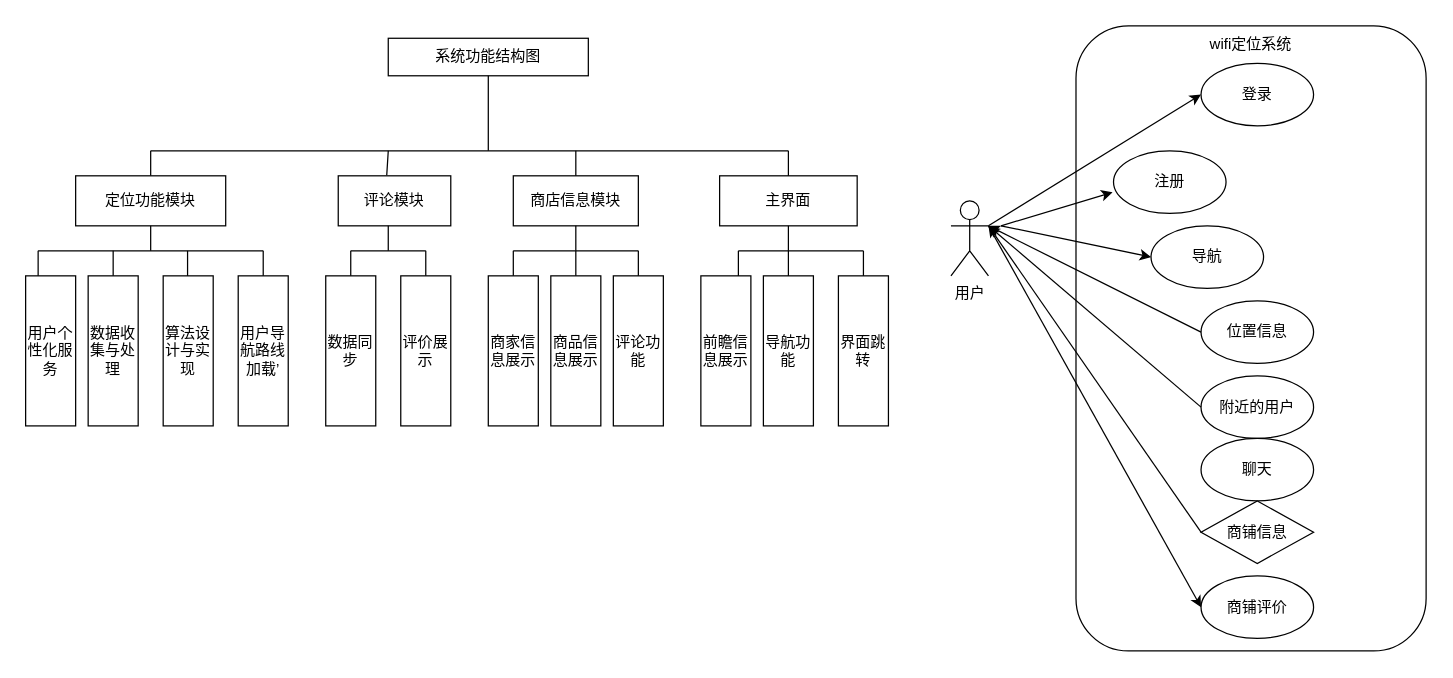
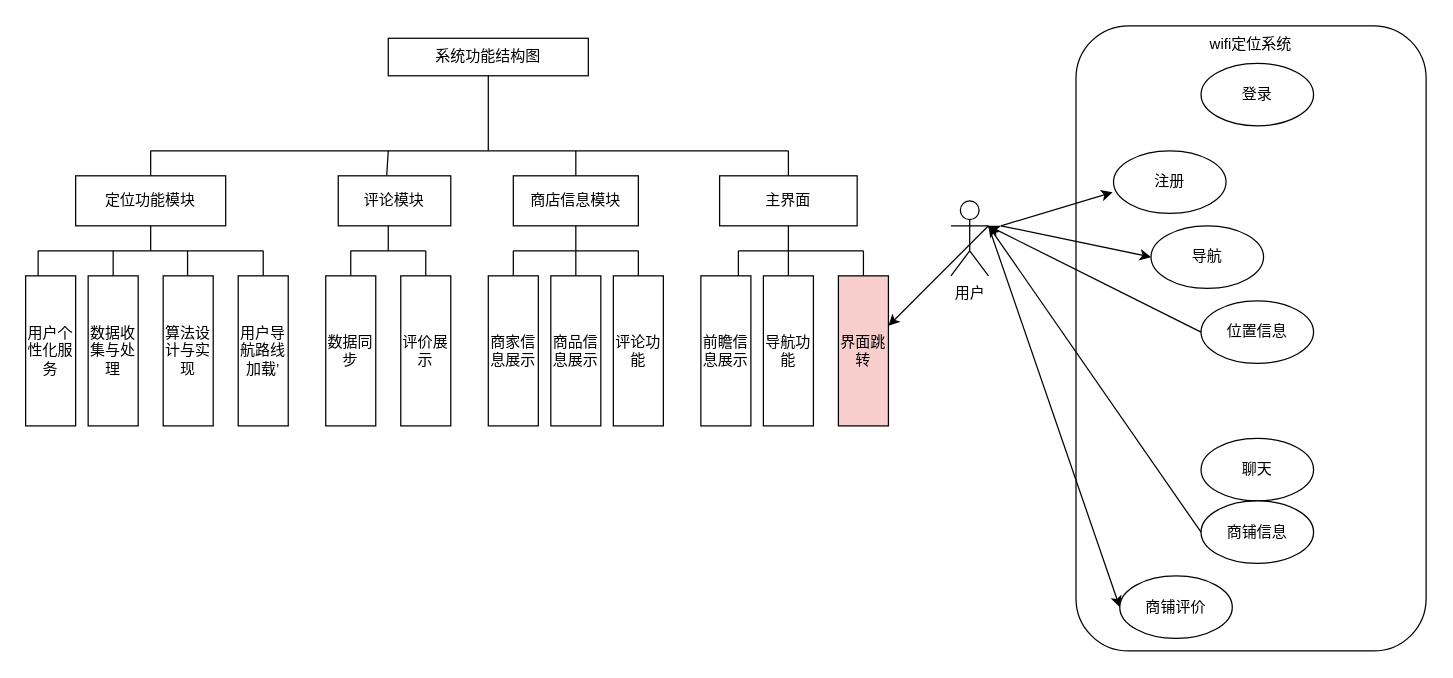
edge "用户" -> "登录": now "用户" -> "界面跳转"
edge "附近的用户" -> "用户": removed
node "界面跳转": fillcolor #ffffff -> #f8cecc
node "附近的用户": removed
node "商铺信息": shape diamond -> ellipse
node "商铺评价": moved (1257, 607) -> (1176, 607)
